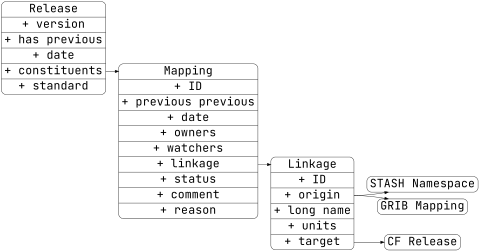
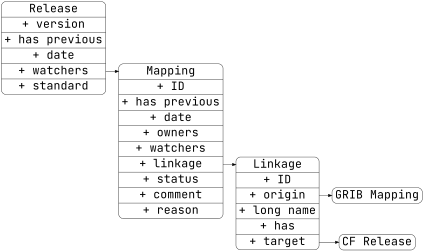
node "Release": text "+ constituents" -> "+ watchers"
node "Mapping": text "+ previous previous" -> "+ has previous"
node "STASH Namespace": removed
node "Linkage": text "+ units" -> "+ has"
